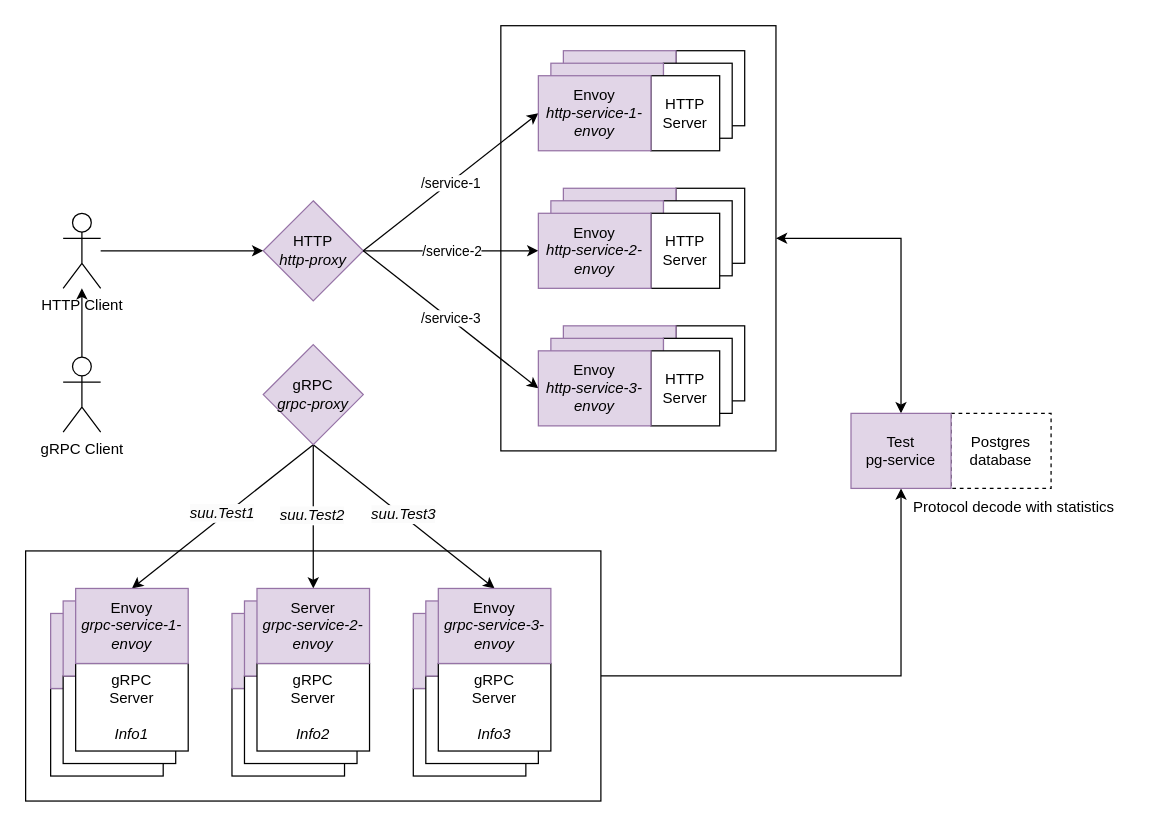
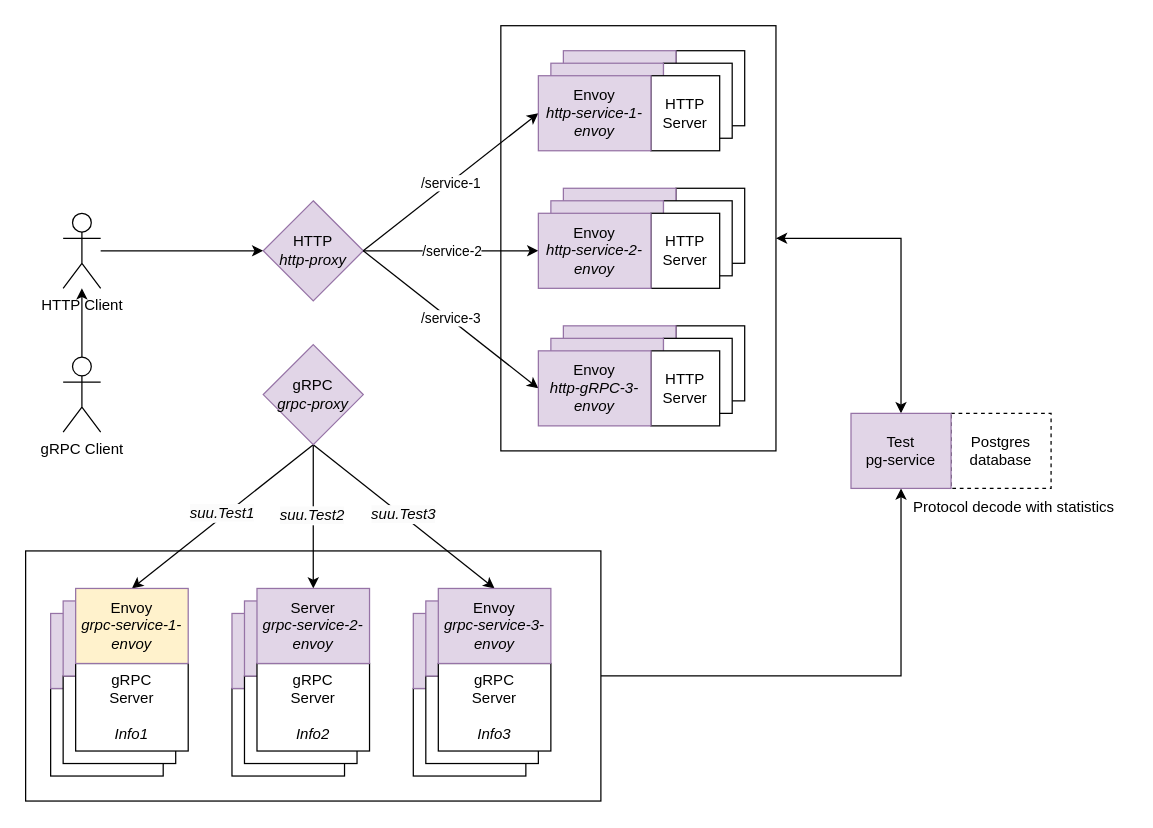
node "Envoy http-service-3-envoy": label "Envoy http-service-3-envoy" -> "Envoy http-gRPC-3-envoy"
node "Envoy grpc-service-1-envoy": fillcolor #e1d5e7 -> #fff2cc
